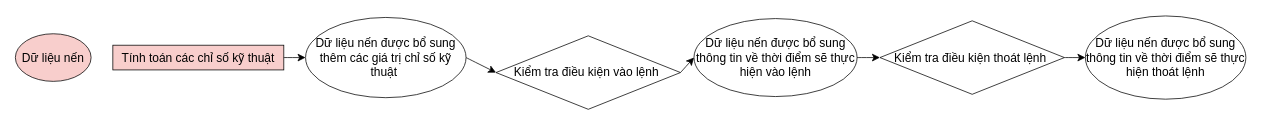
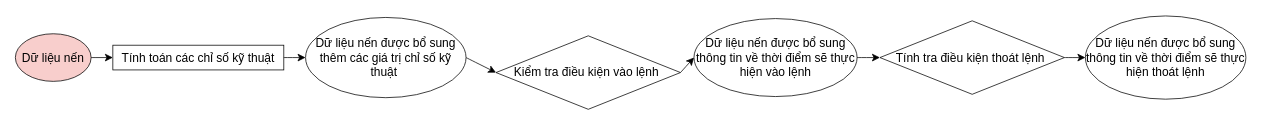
node "Kiểm tra điều kiện thoát lệnh": label "Kiểm tra điều kiện thoát lệnh" -> "Tính tra điều kiện thoát lệnh"
edge "Dữ liệu nến" -> "Tính toán các chỉ số kỹ thuật": added
node "Tính toán các chỉ số kỹ thuật": fillcolor #f8cecc -> #ffffff
